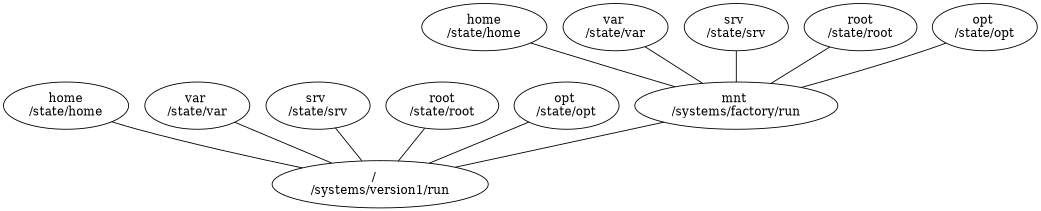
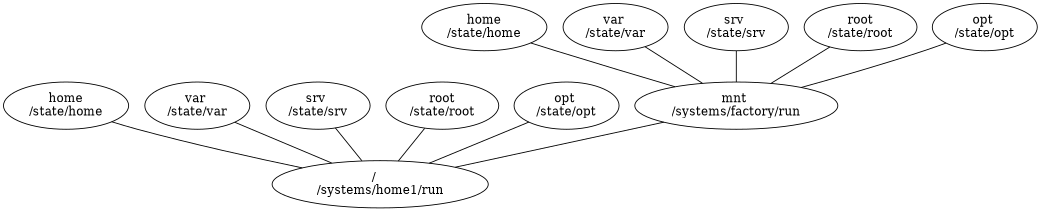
node "/ /systems/version1/run": label "/ /systems/version1/run" -> "/ /systems/home1/run"
